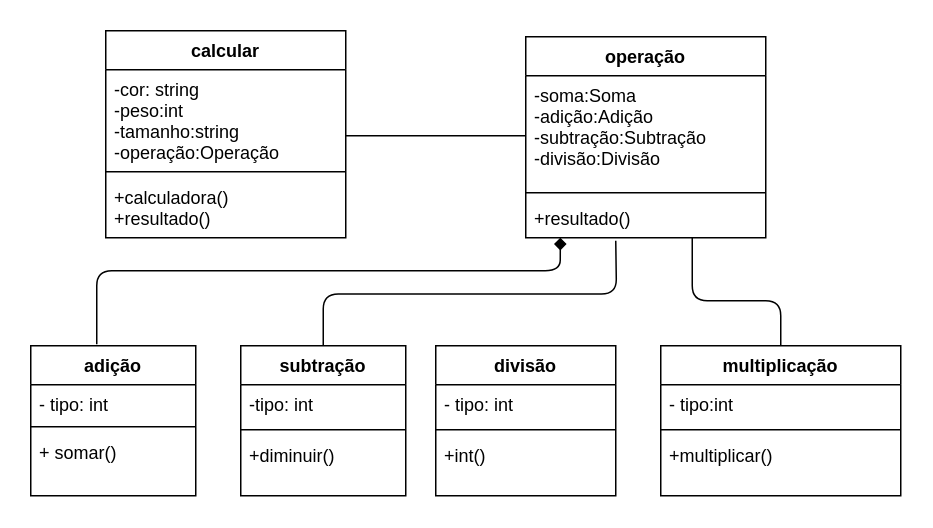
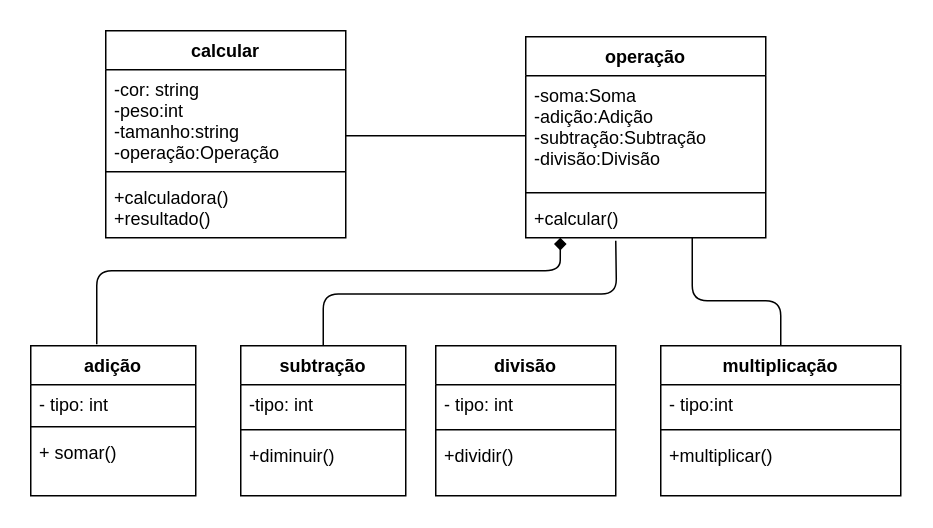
node "+resultado()": label "+resultado()" -> "+calcular()"
node "+int()": label "+int()" -> "+dividir()"
